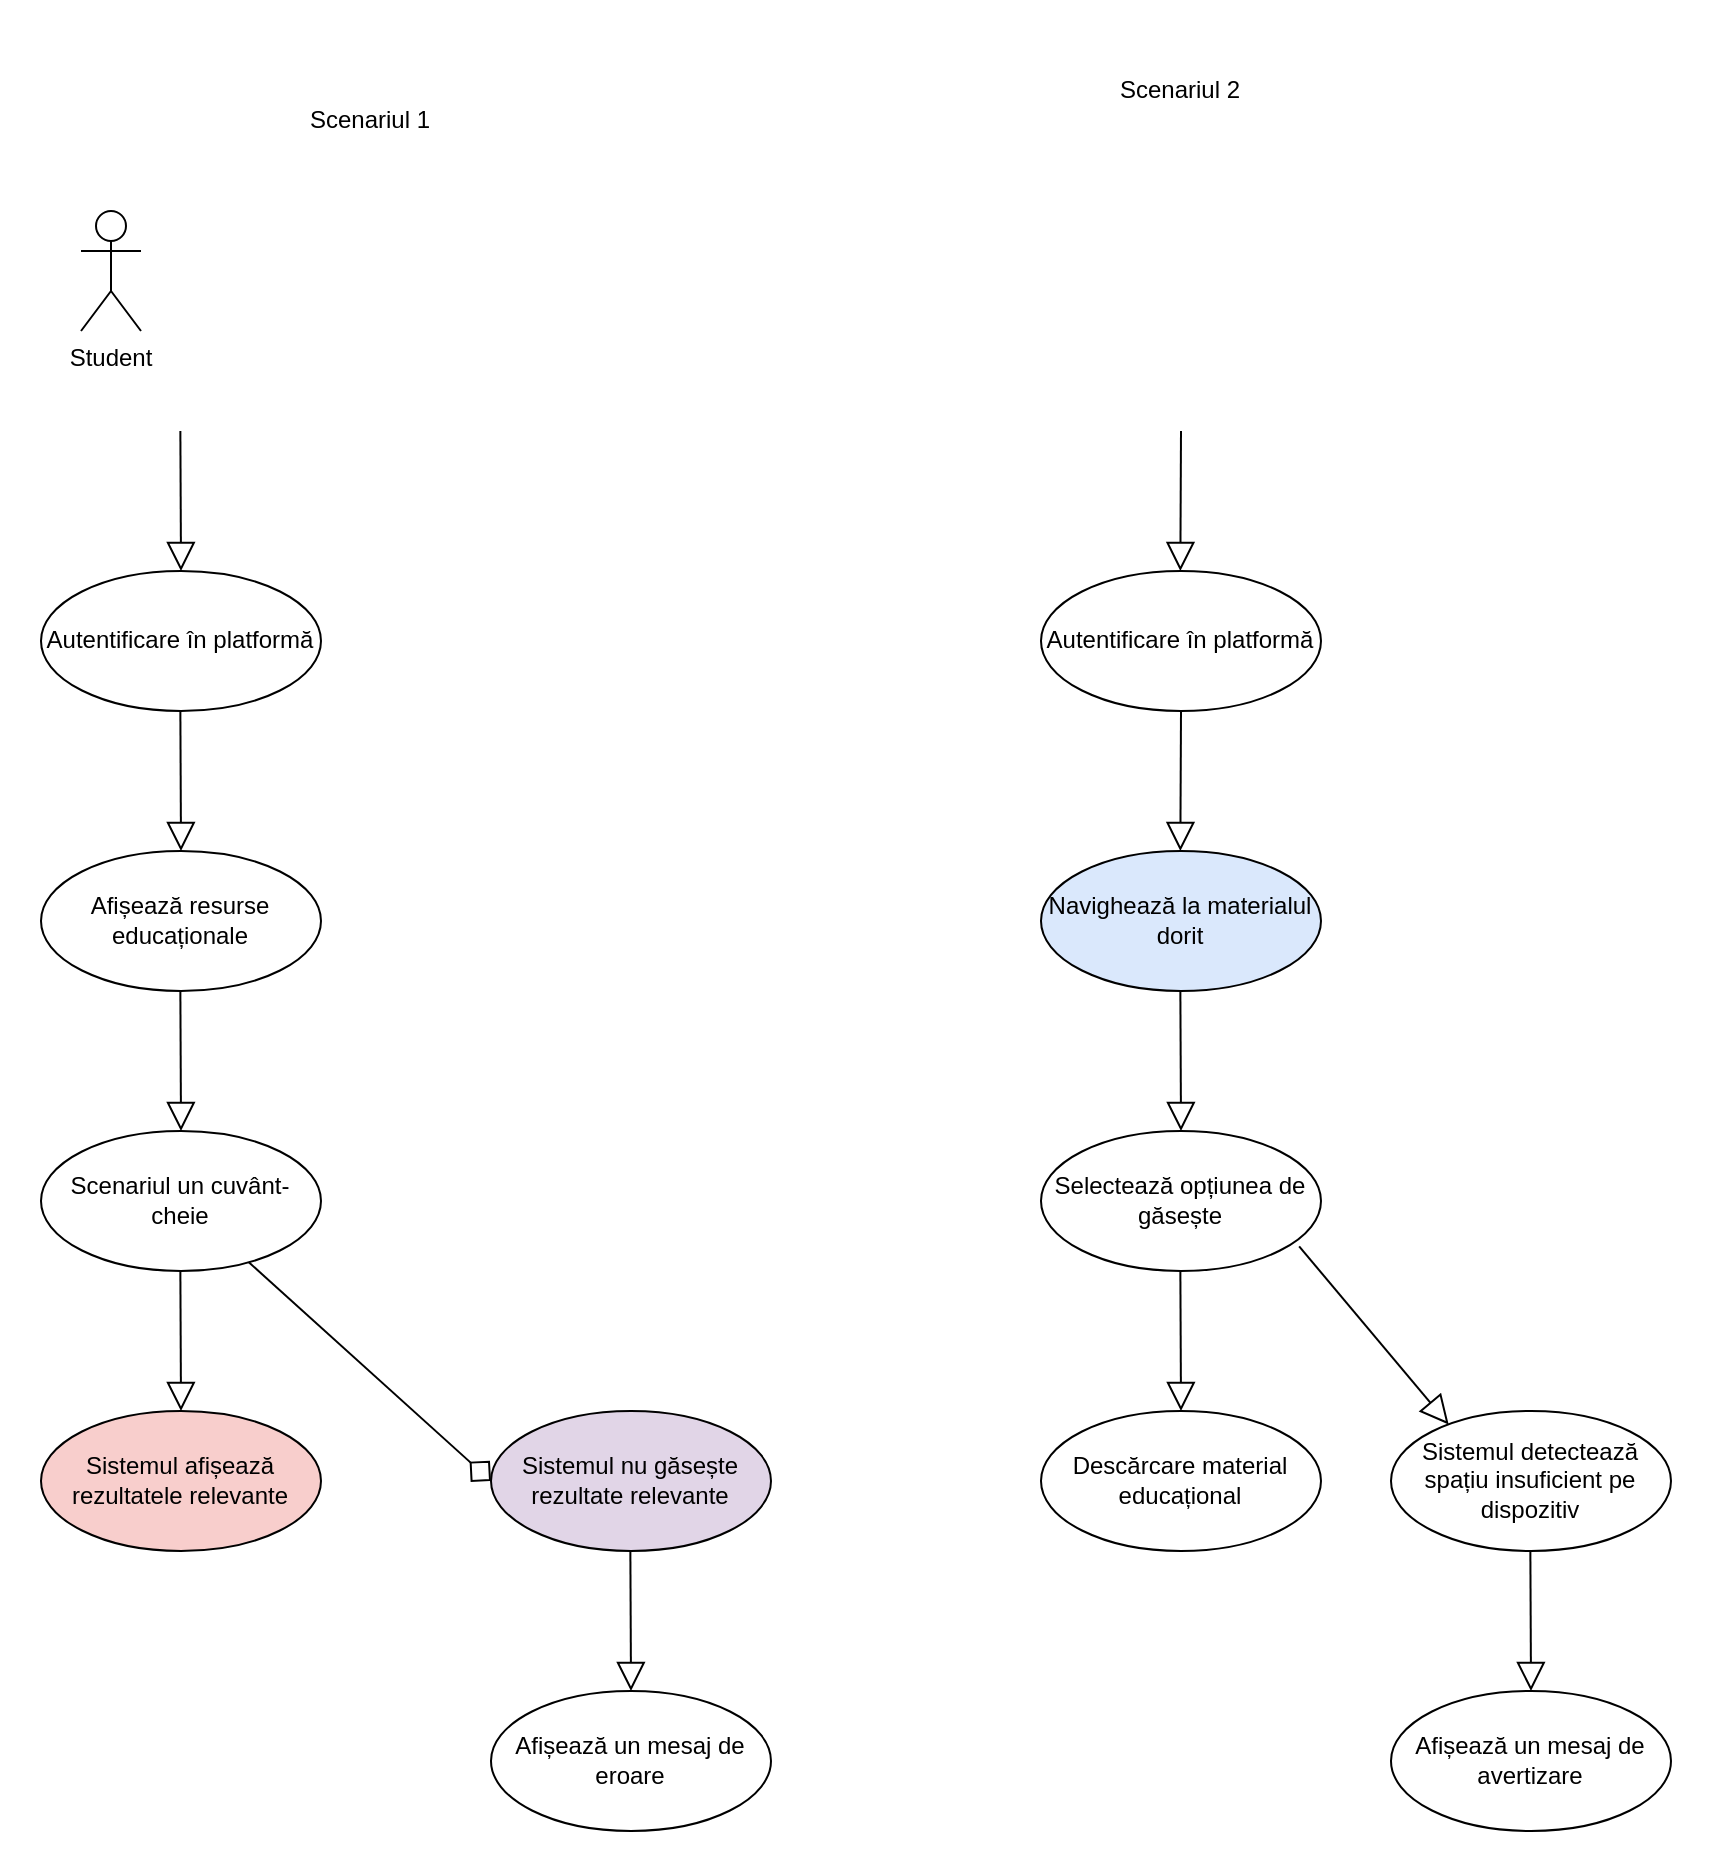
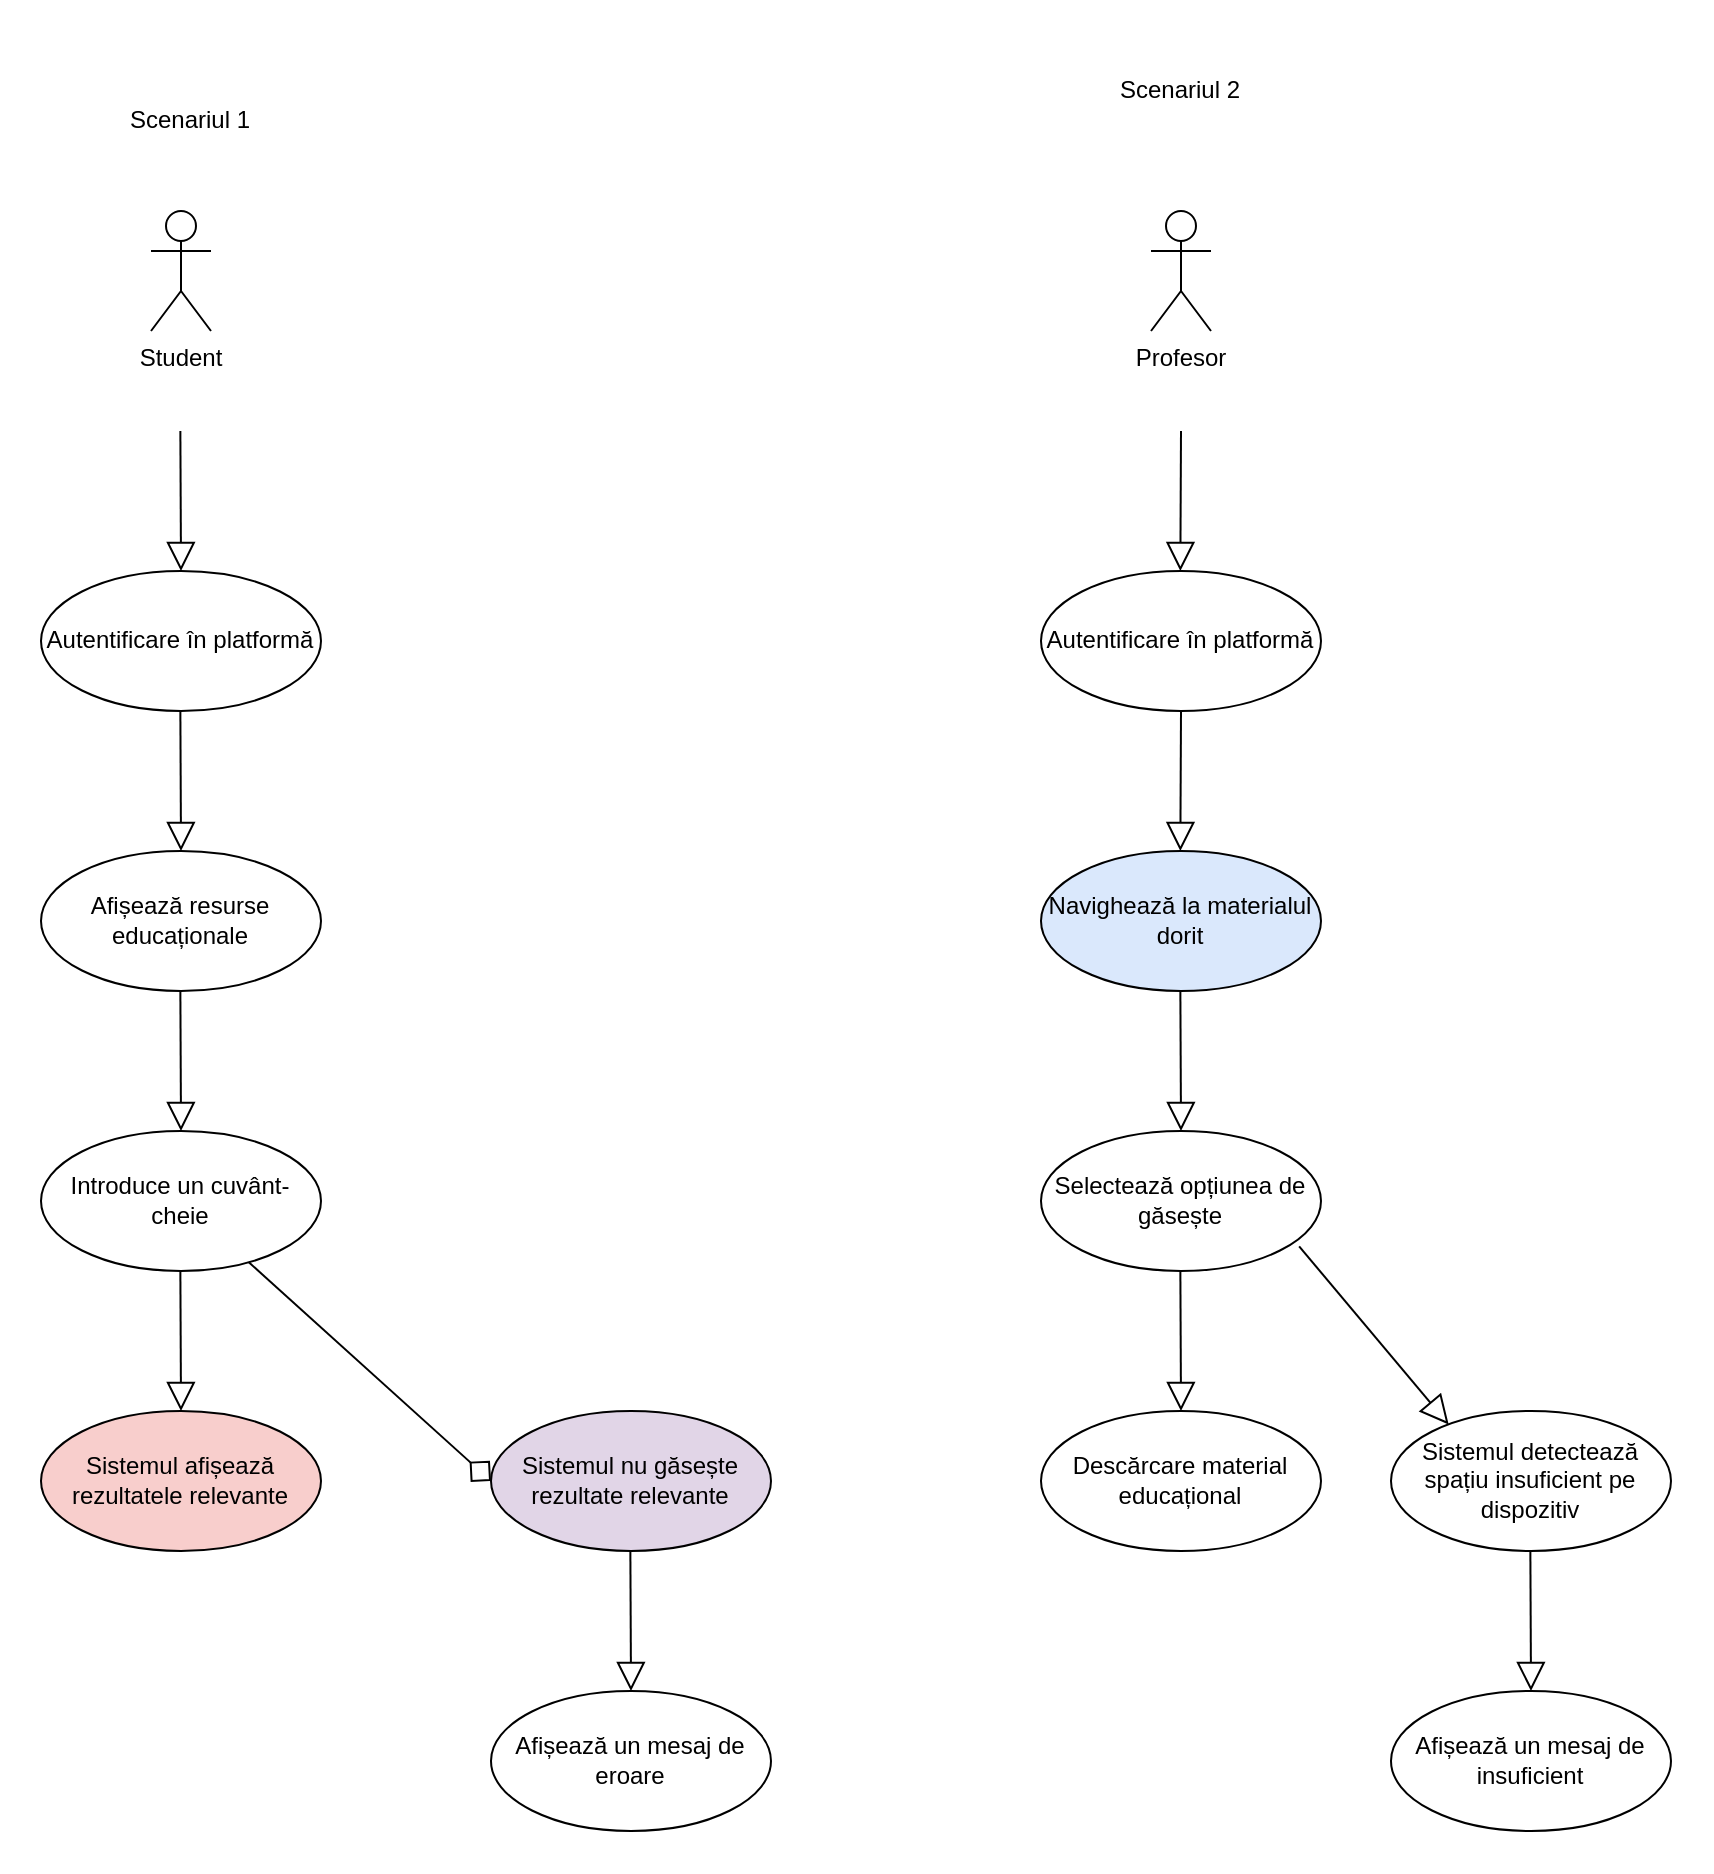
node "Scenariul 1": moved (371, 121) -> (191, 121)
node "Student": moved (111, 271) -> (181, 271)
node "Profesor": added
node "Scenariul un cuvânt-cheie": label "Scenariul un cuvânt-cheie" -> "Introduce un cuvânt-cheie"
node "Afișează un mesaj de avertizare": label "Afișează un mesaj de avertizare" -> "Afișează un mesaj de insuficient"
